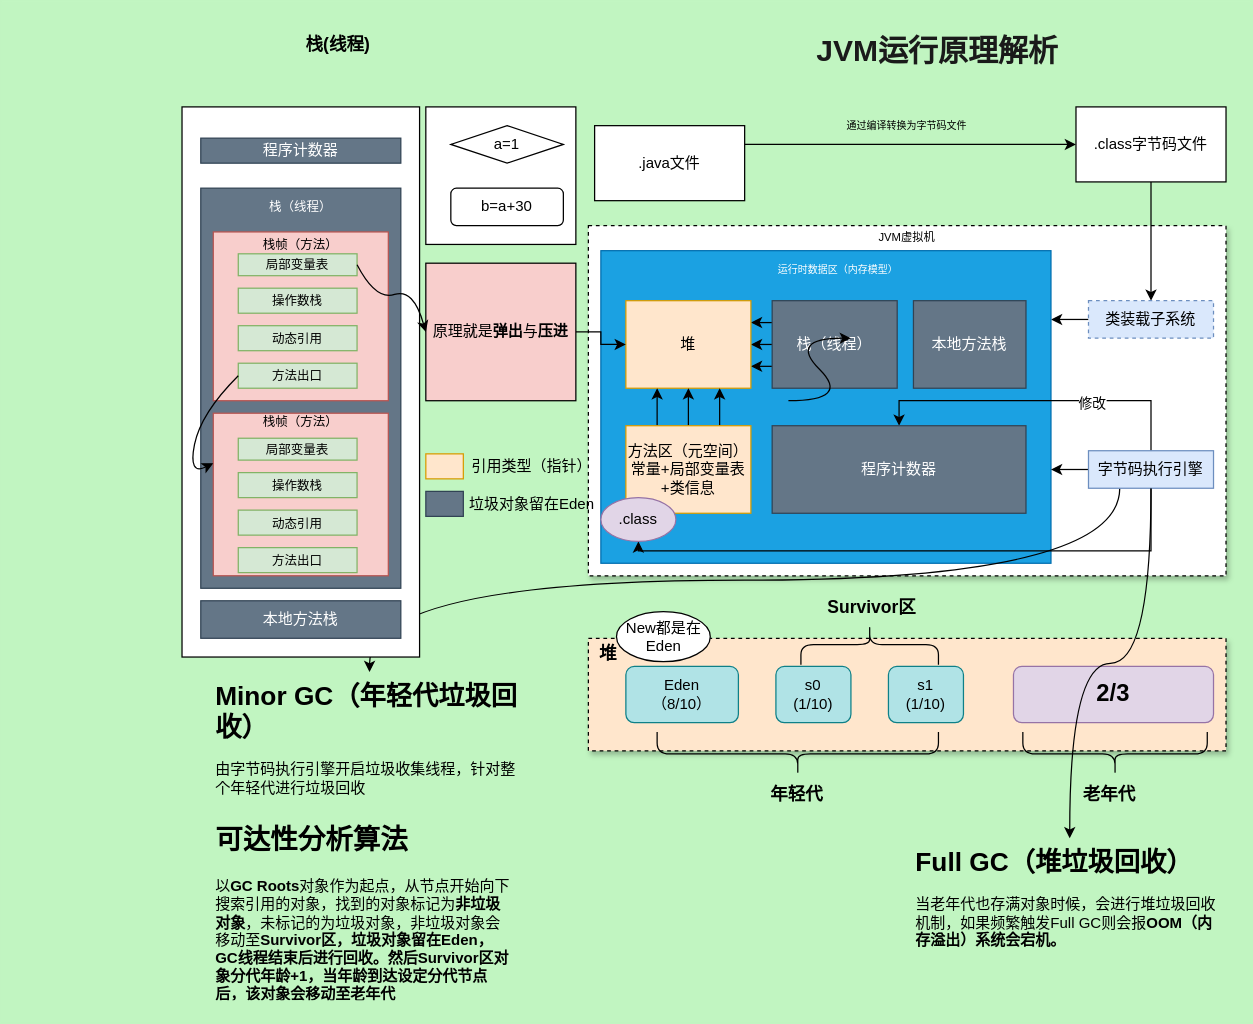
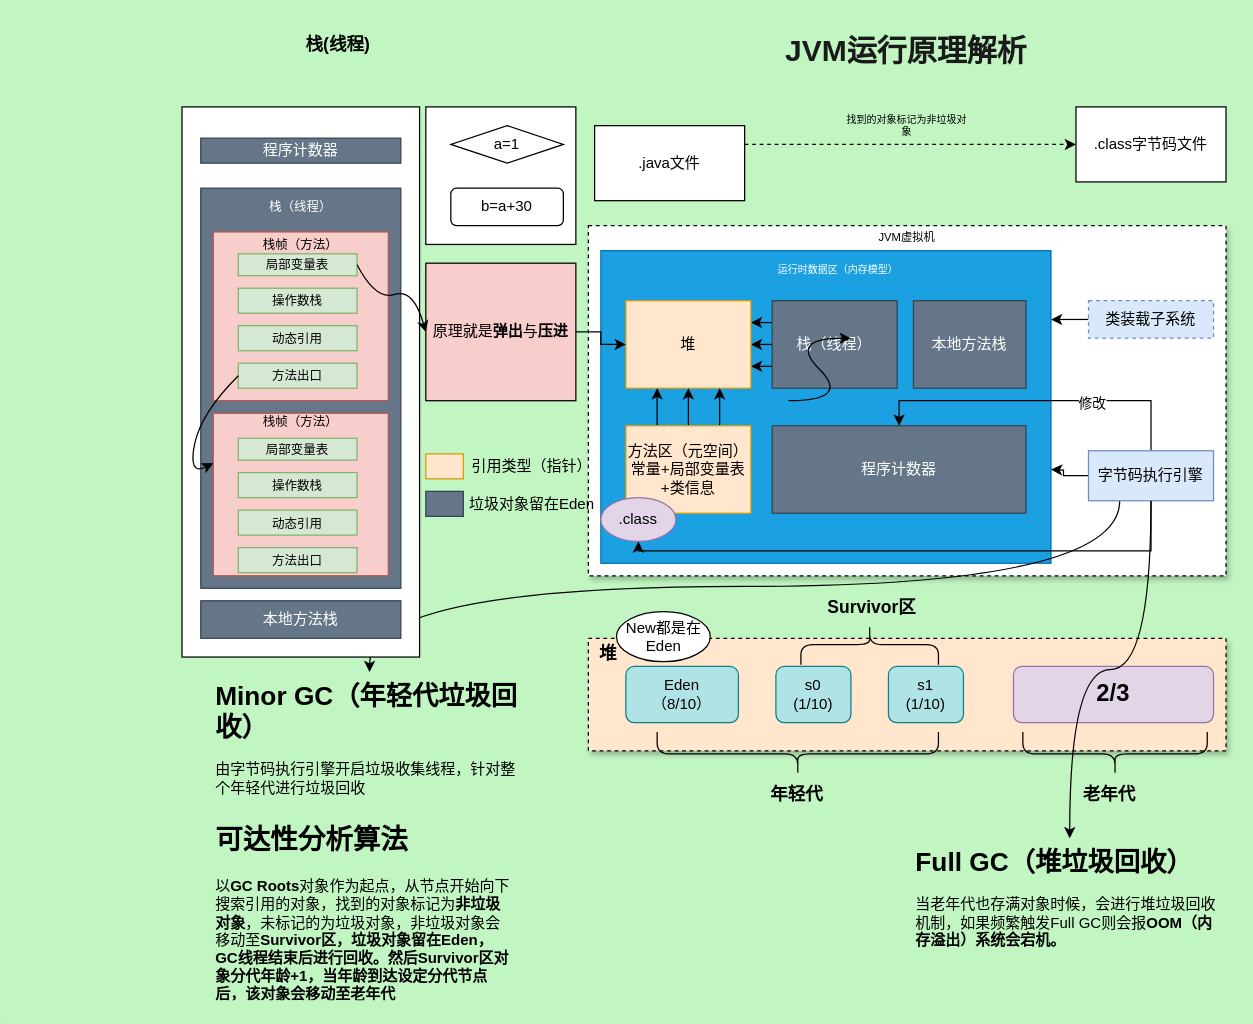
node "JVM运行原理解析": moved (938, 57) -> (906, 57)
node "通过编译转换为字节码文件": label "通过编译转换为字节码文件" -> "找到的对象标记为非垃圾对象"
edge ".java文件" -> ".class字节码文件": style solid -> dashed
edge ".class字节码文件" -> "类装载子系统": removed
node "字节码执行引擎": size 125x38 -> 125x50
